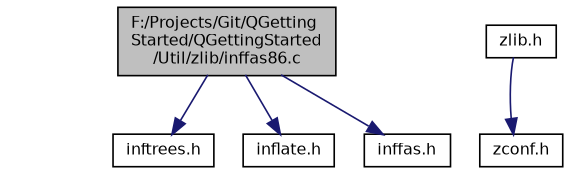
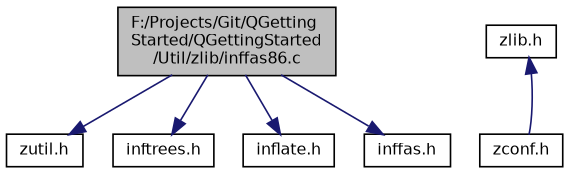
edge "zlib.h" -> "zconf.h": reversed
node "zutil.h": added
